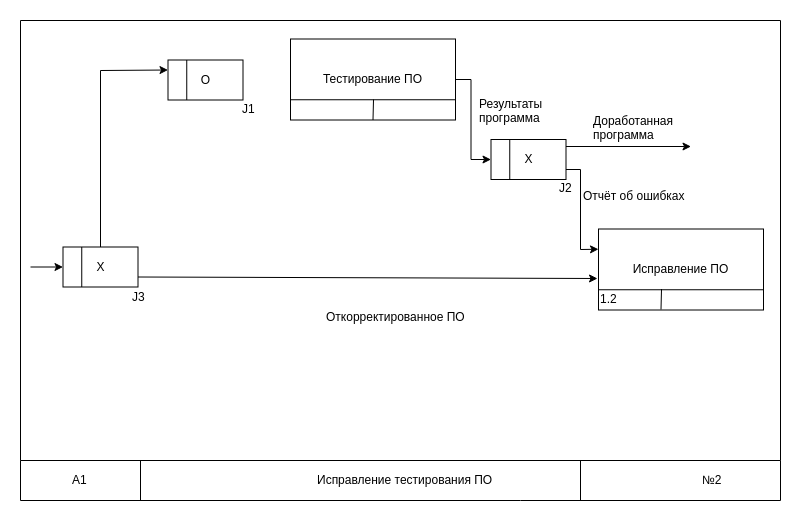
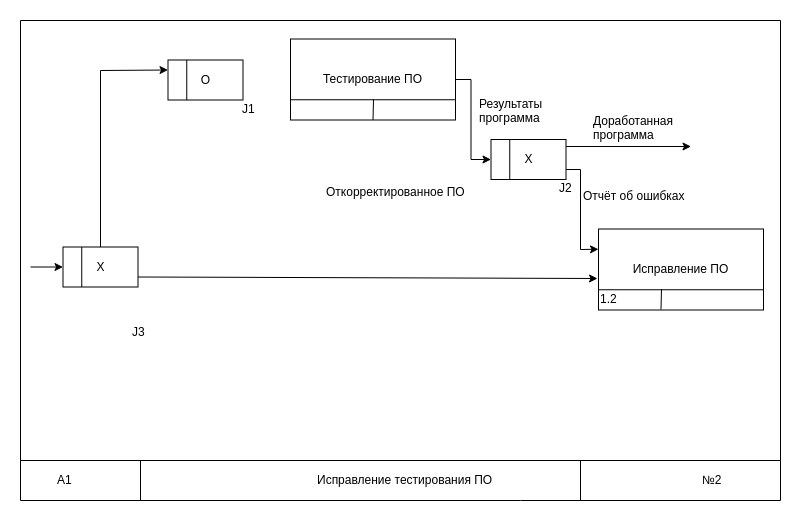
node "J3": moved (146, 297) -> (146, 332)
node "Откорректированное ПО": moved (395, 317) -> (395, 192)
node "A1": moved (86, 486) -> (71, 486)
